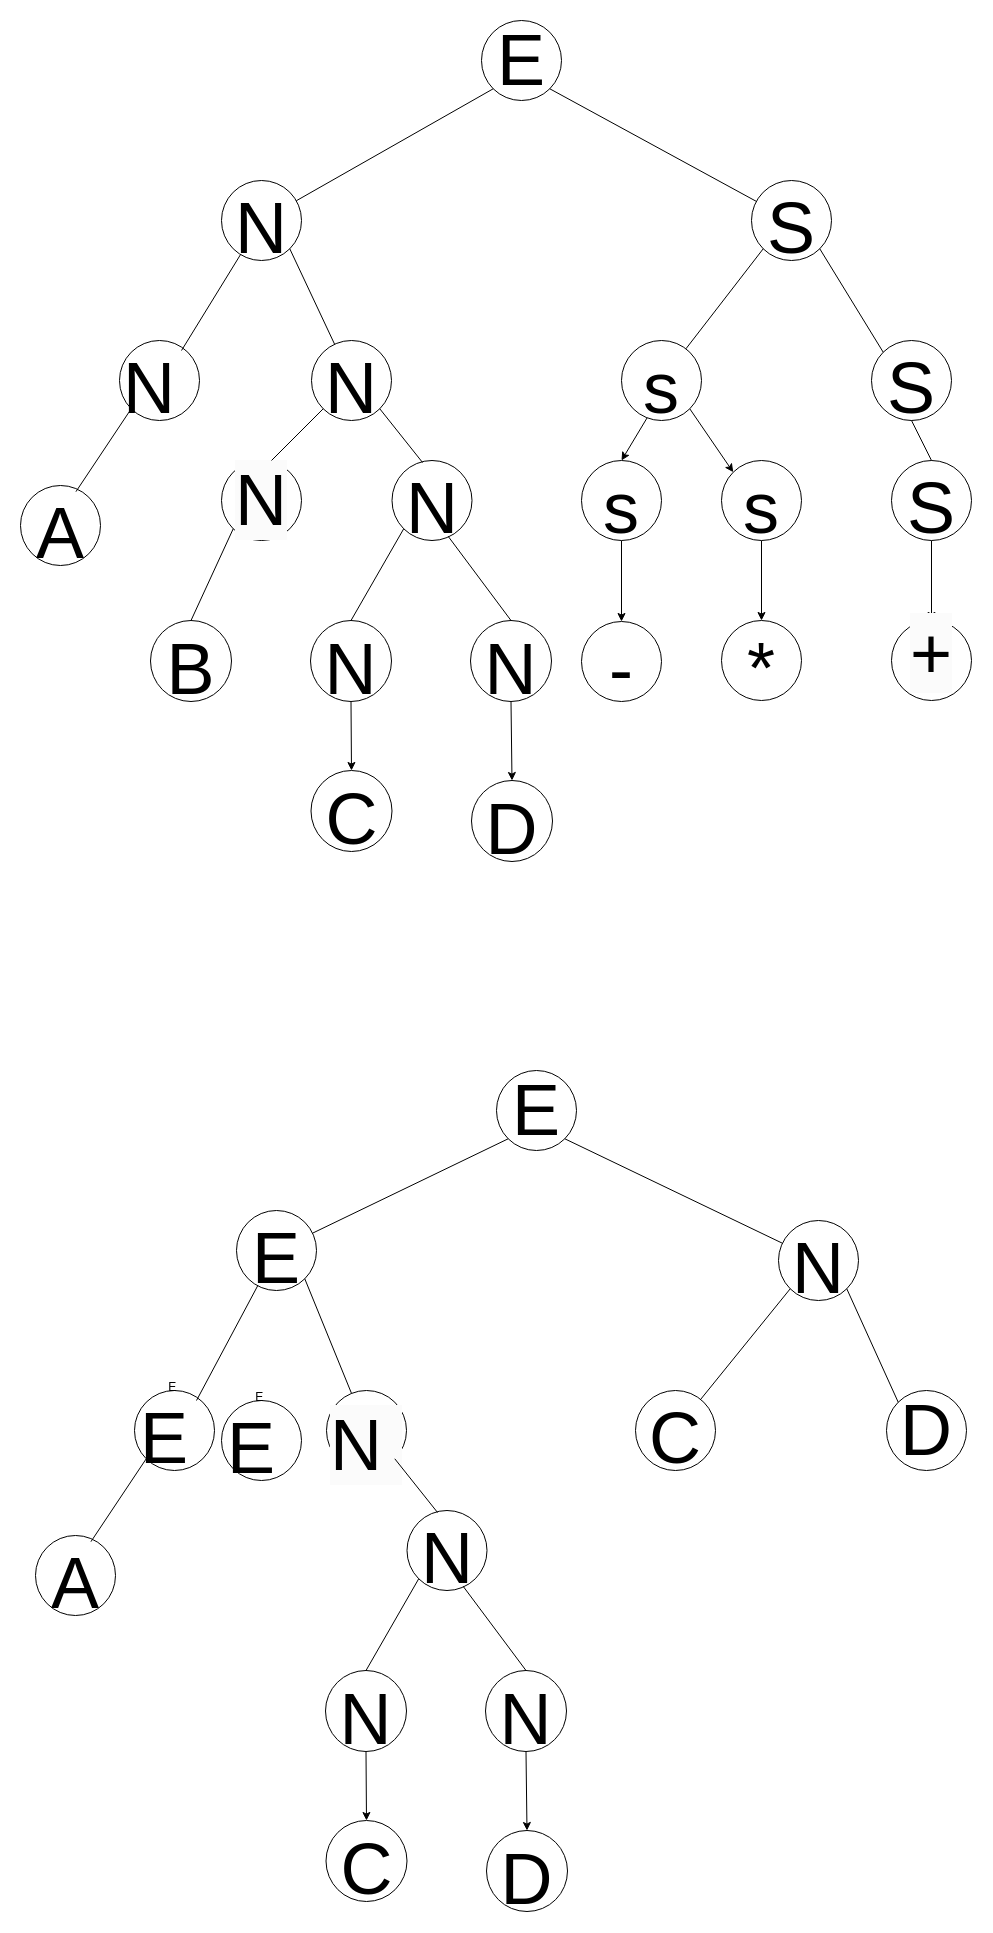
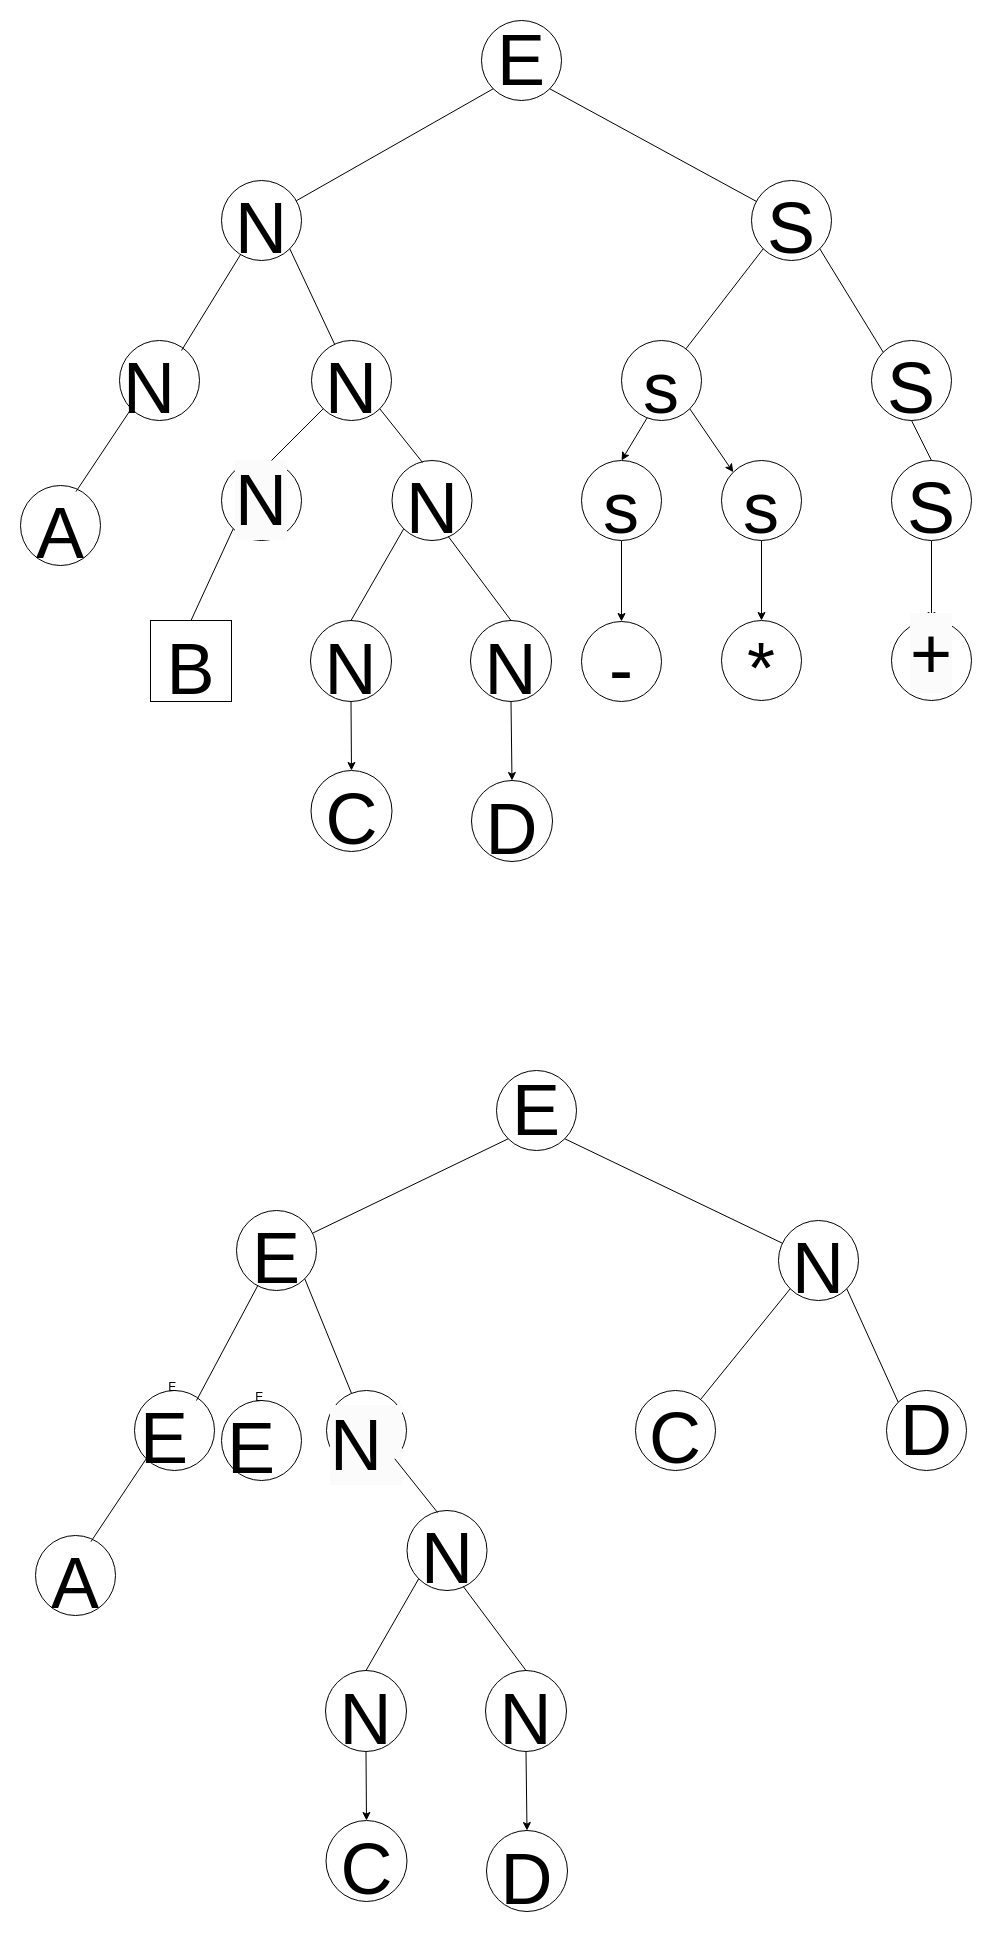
node "B": shape ellipse -> rectangle
